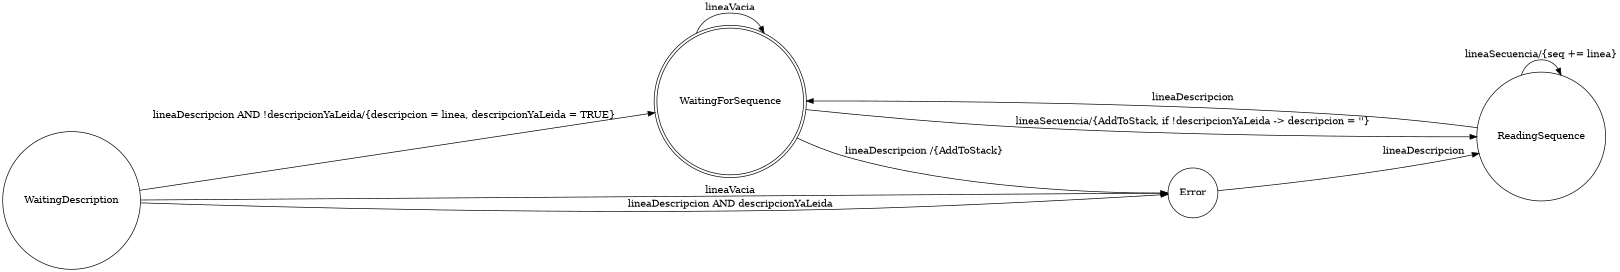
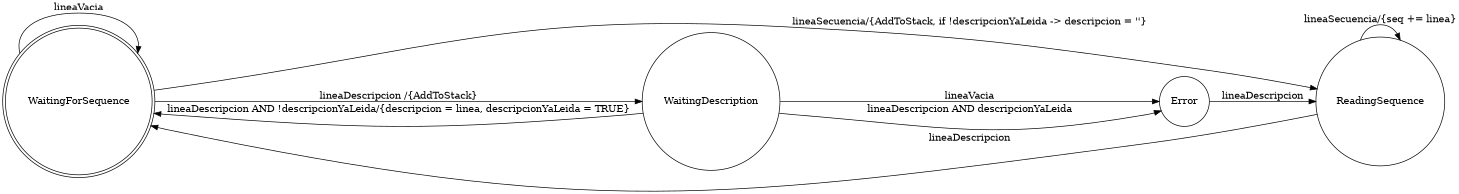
edge "WaitingForSequence" -> "Error": now "WaitingForSequence" -> "WaitingDescription"
